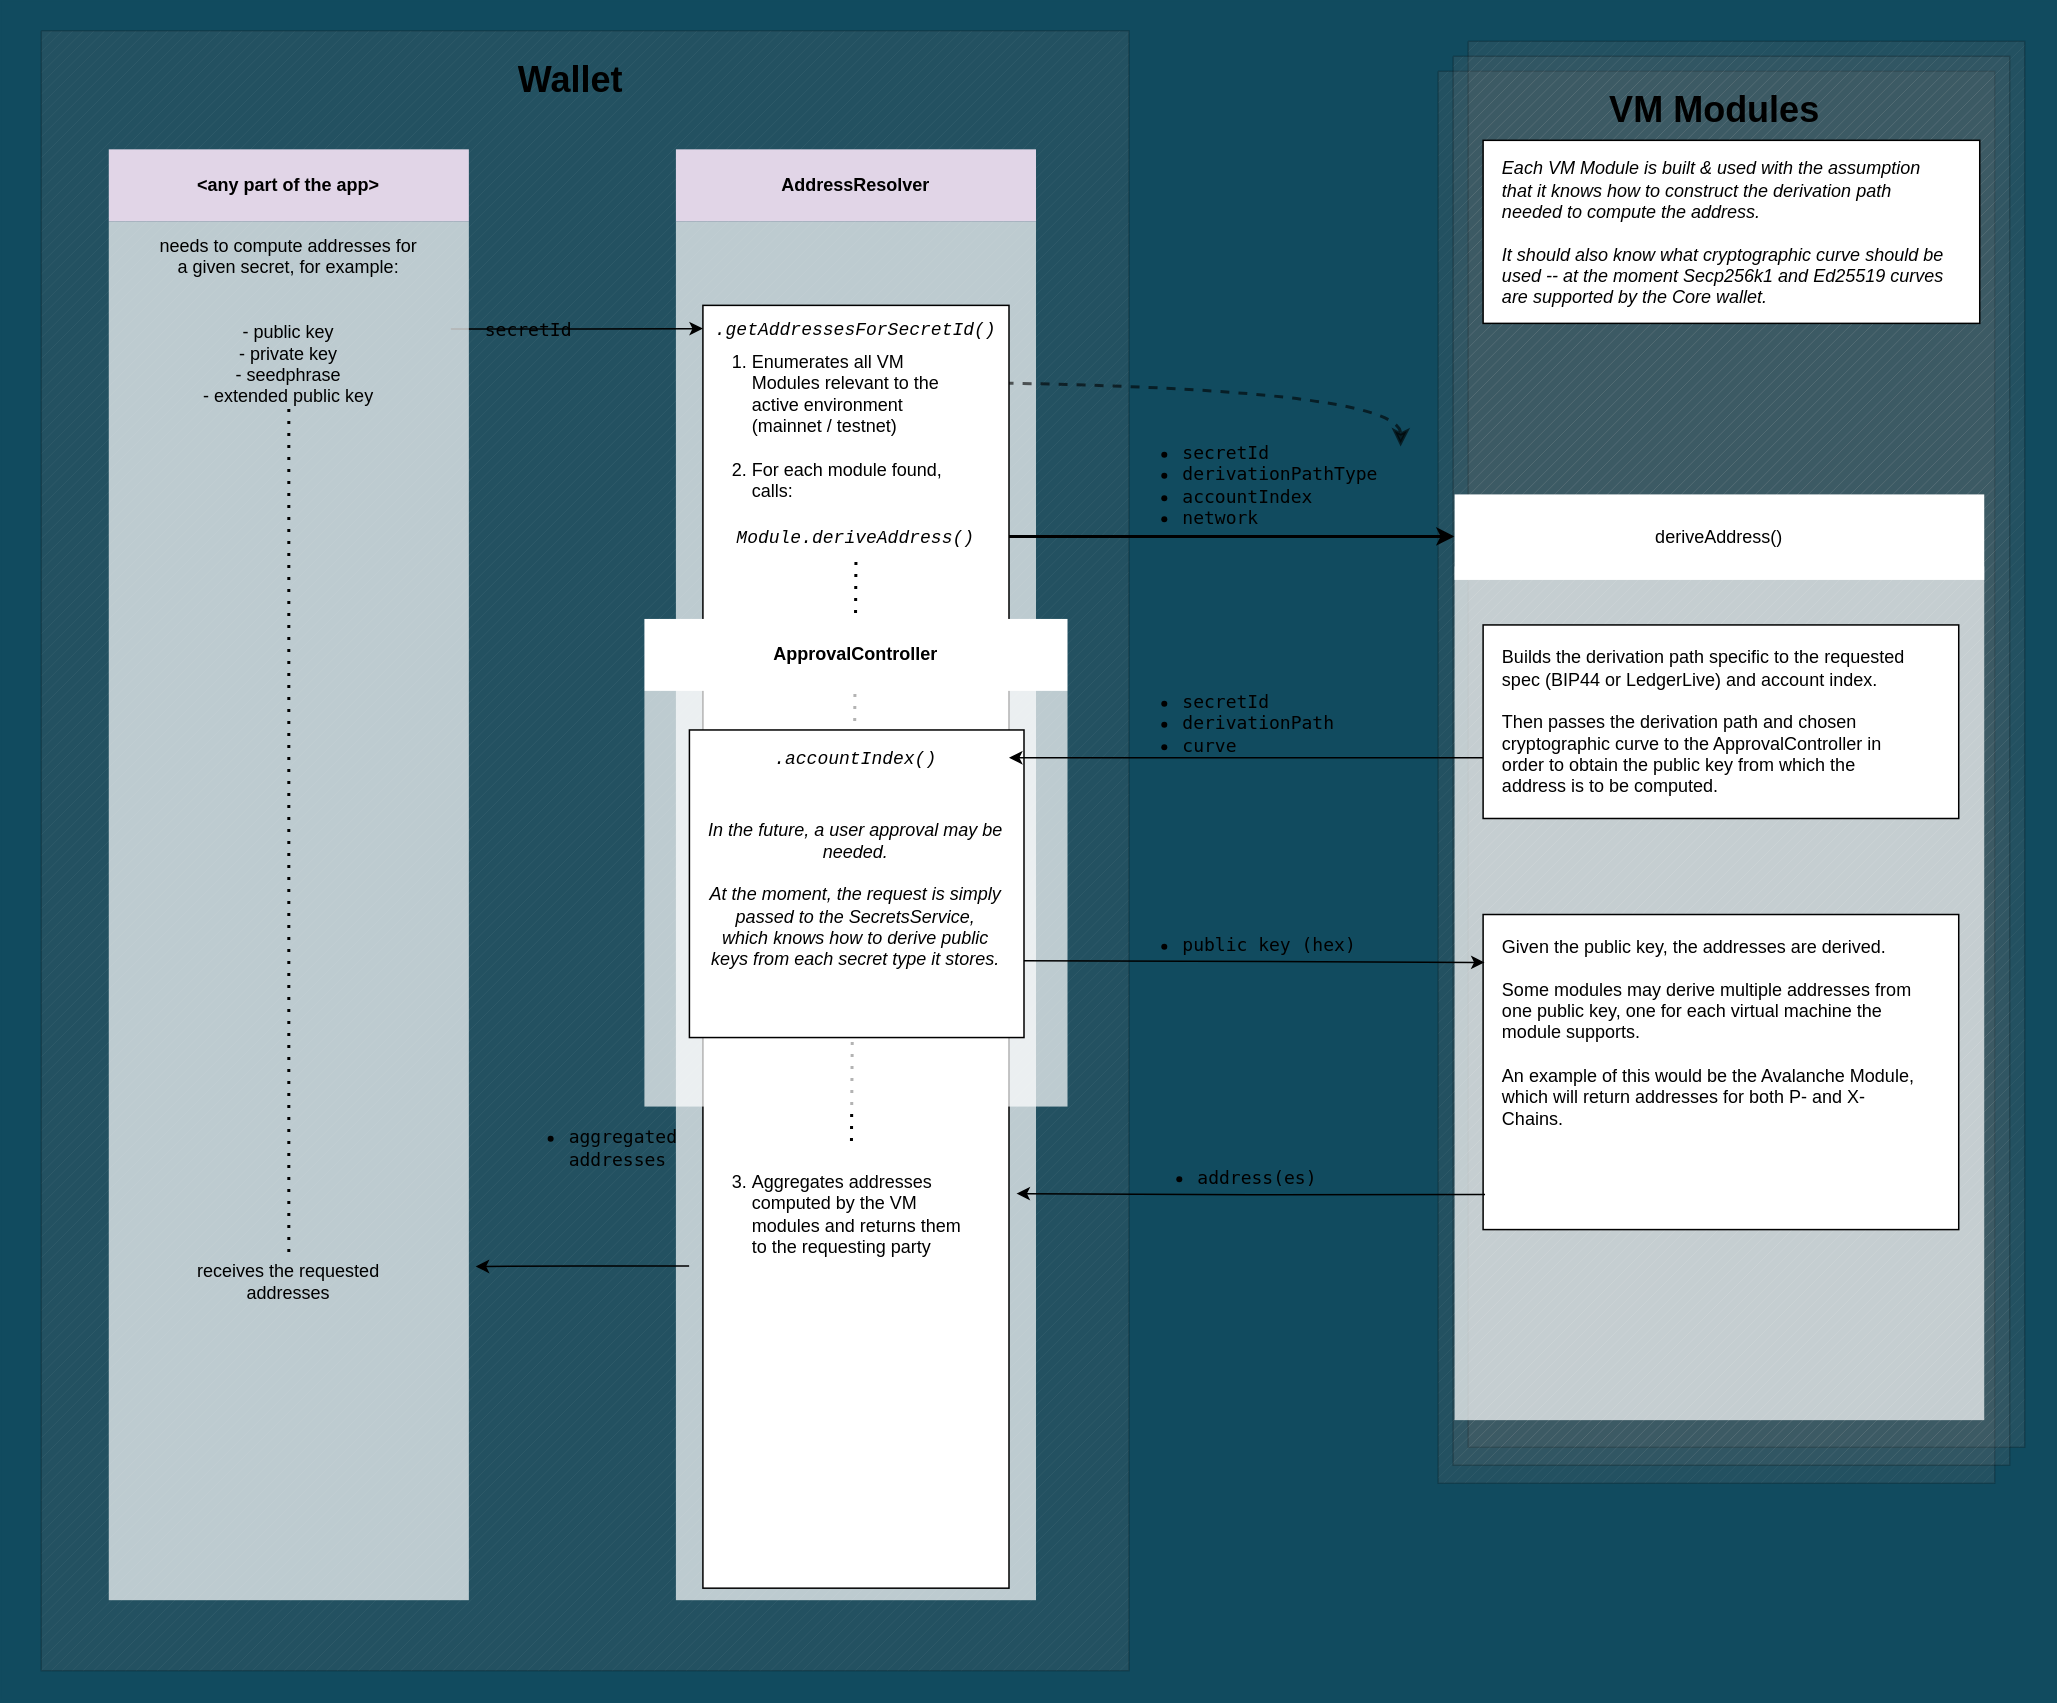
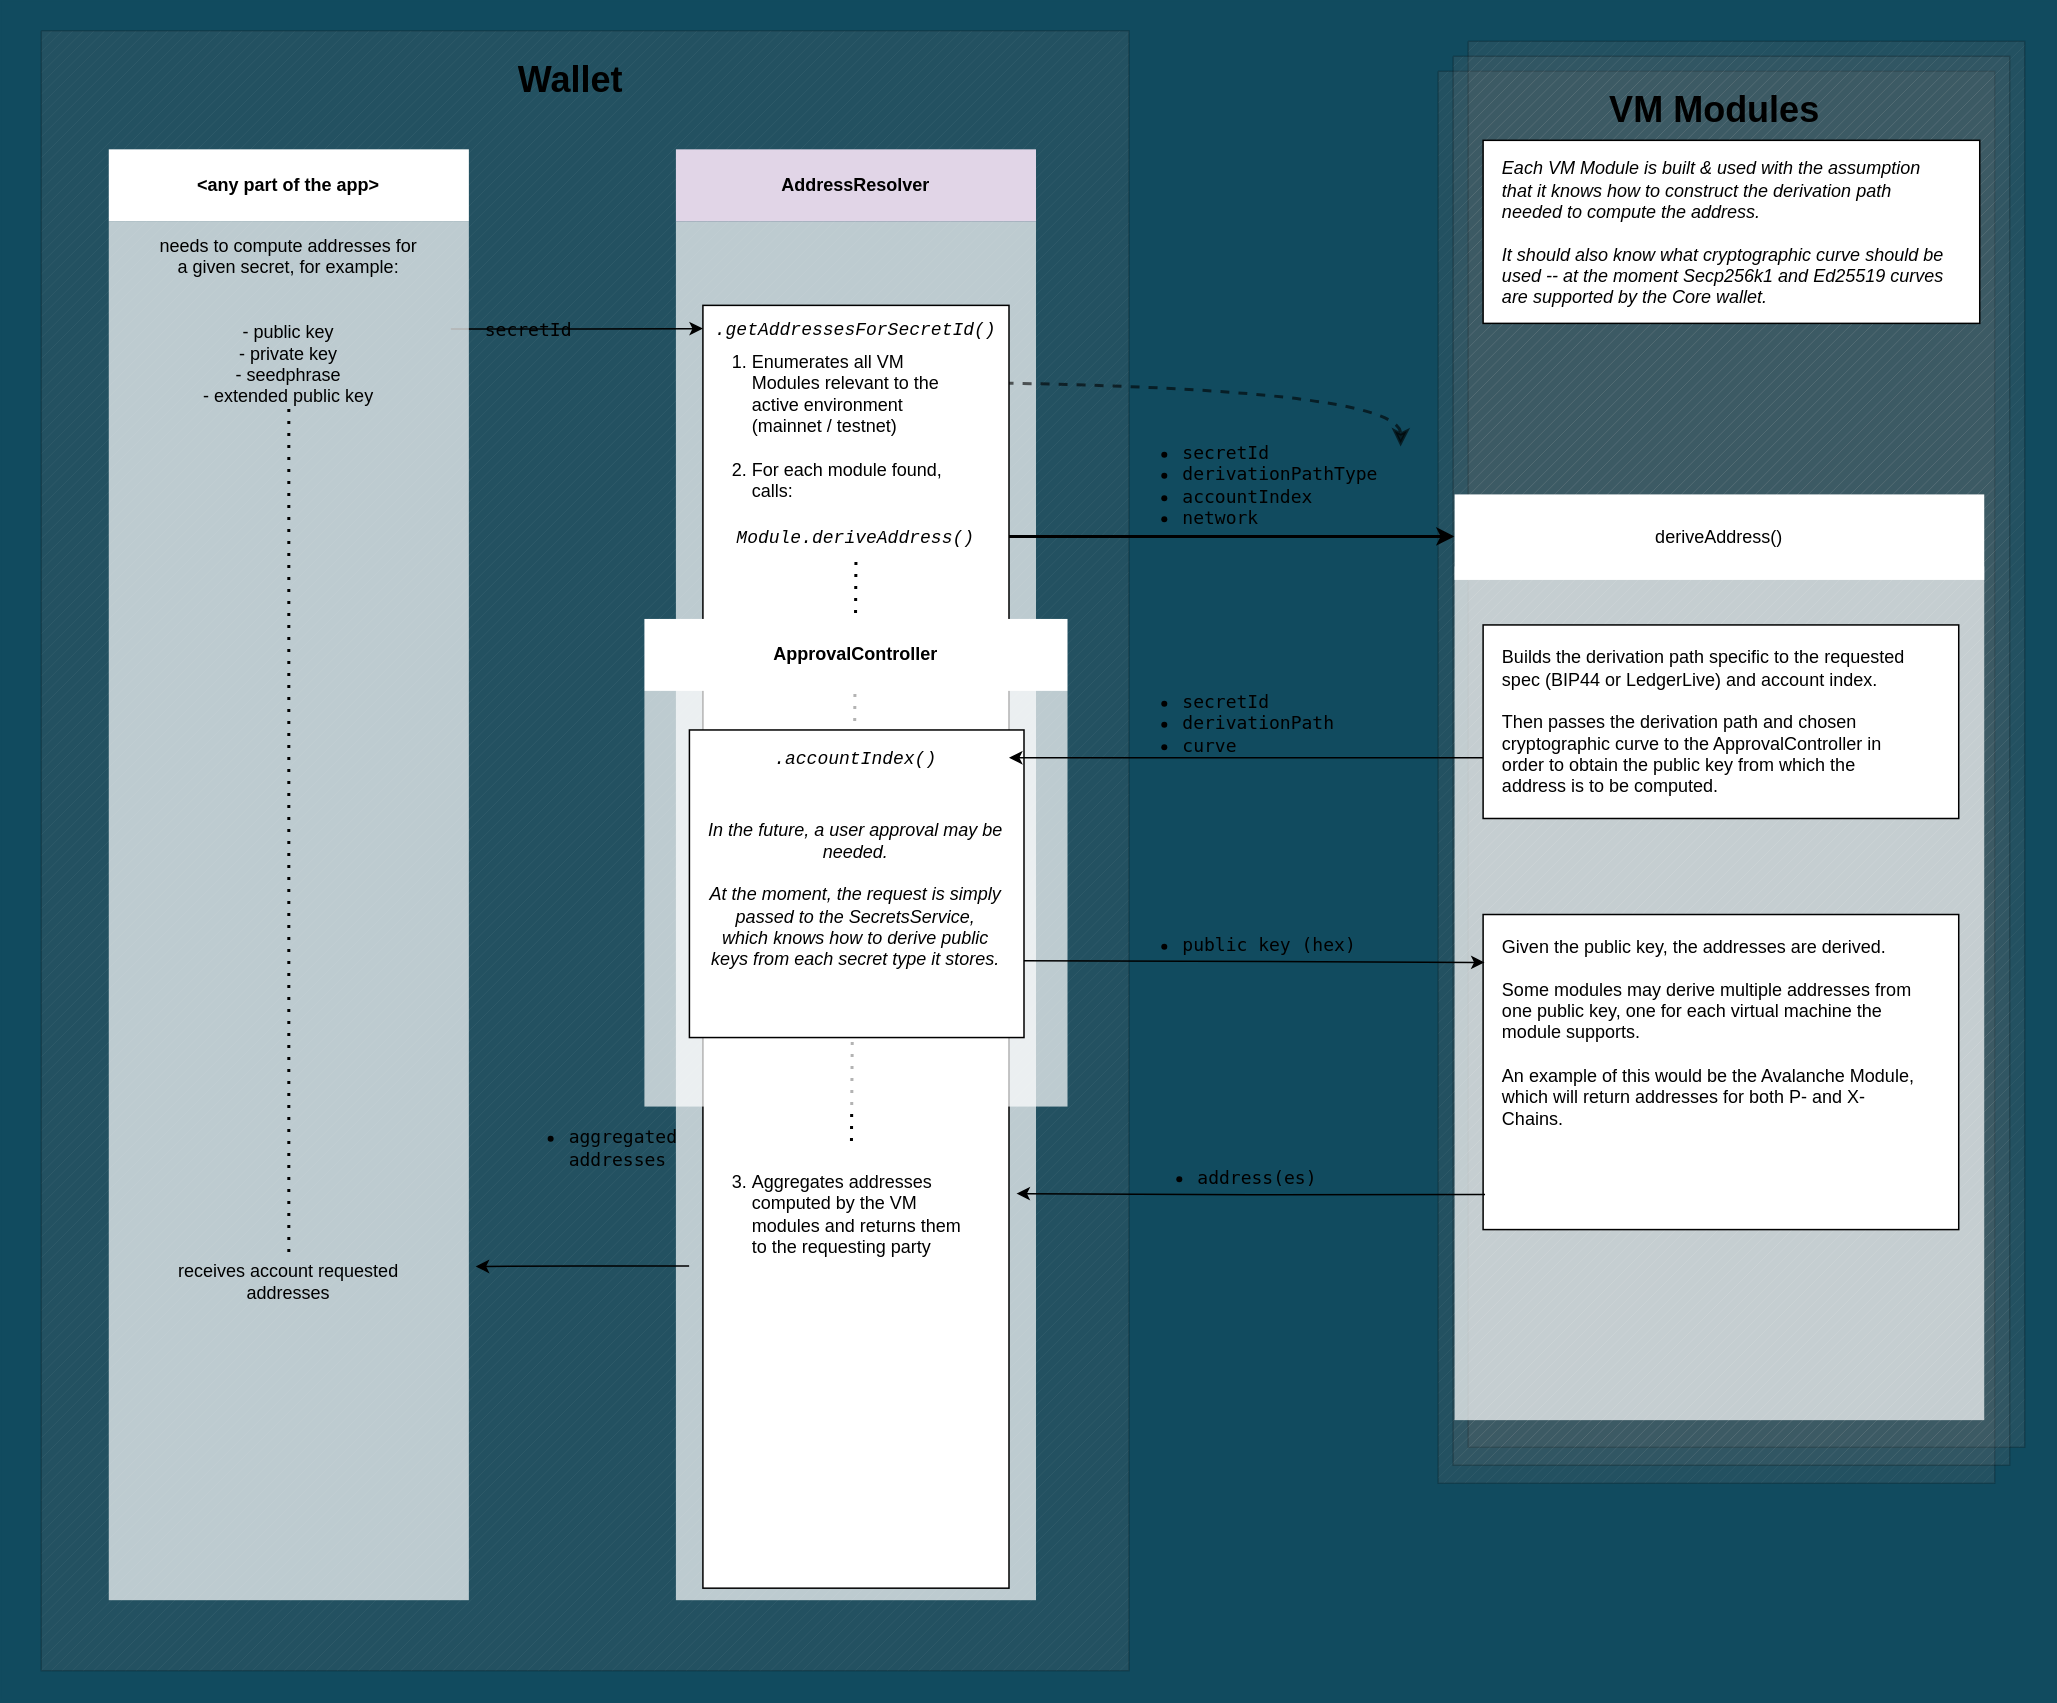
node "<any part of the app>": fillcolor #e1d5e7 -> #ffffff
node "receives the requested addresses": label "receives the requested addresses" -> "receives account requested addresses"
